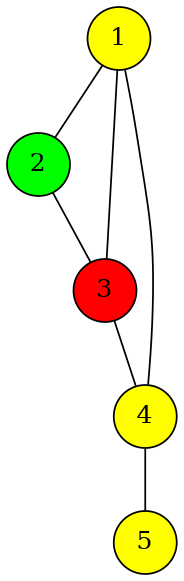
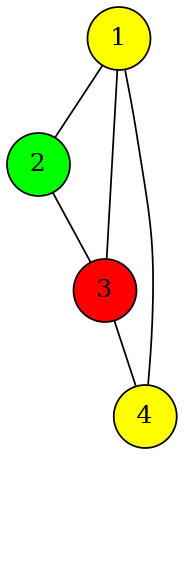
node "5": removed
